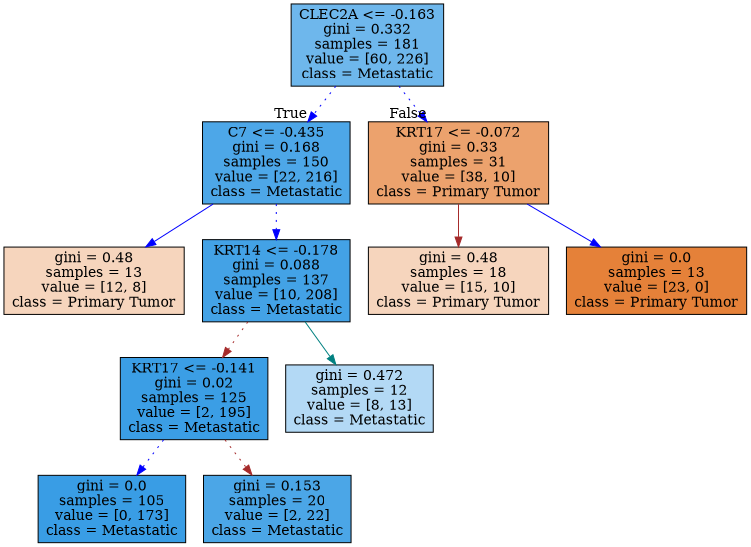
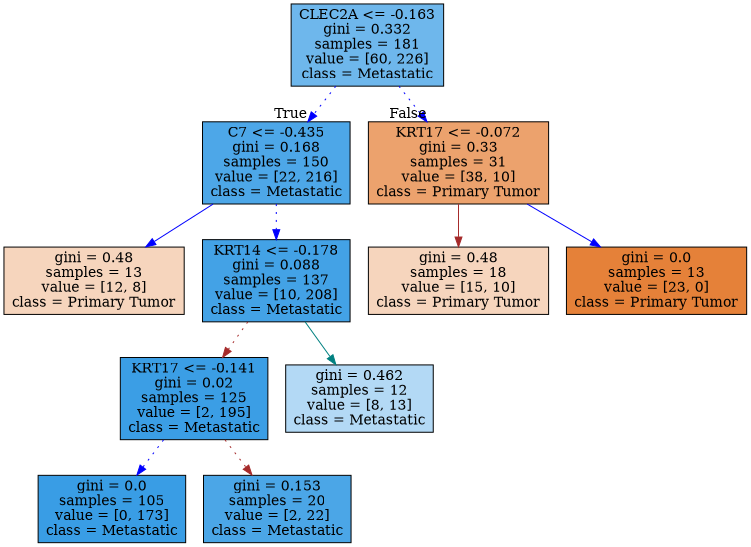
node "gini = 0.472 samples = 12 value = [8, 13] class = Metastatic": label "gini = 0.472 samples = 12 value = [8, 13] class = Metastatic" -> "gini = 0.462 samples = 12 value = [8, 13] class = Metastatic"
